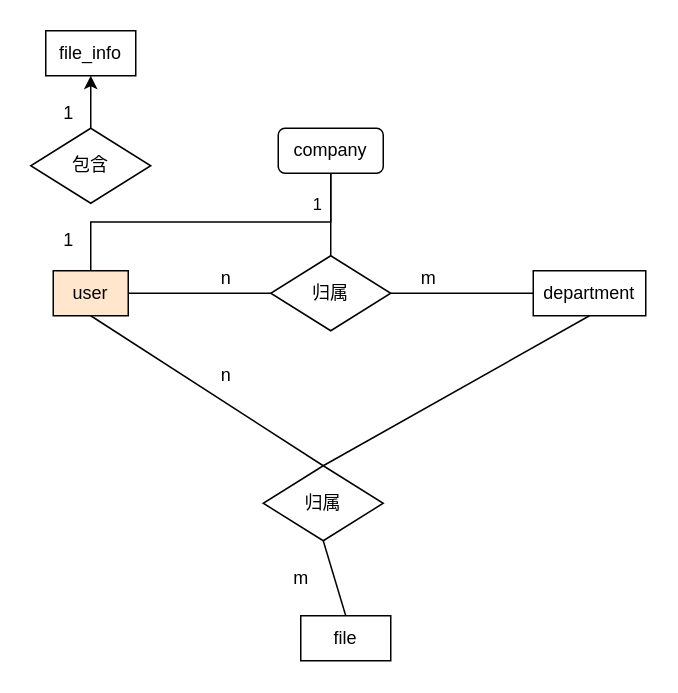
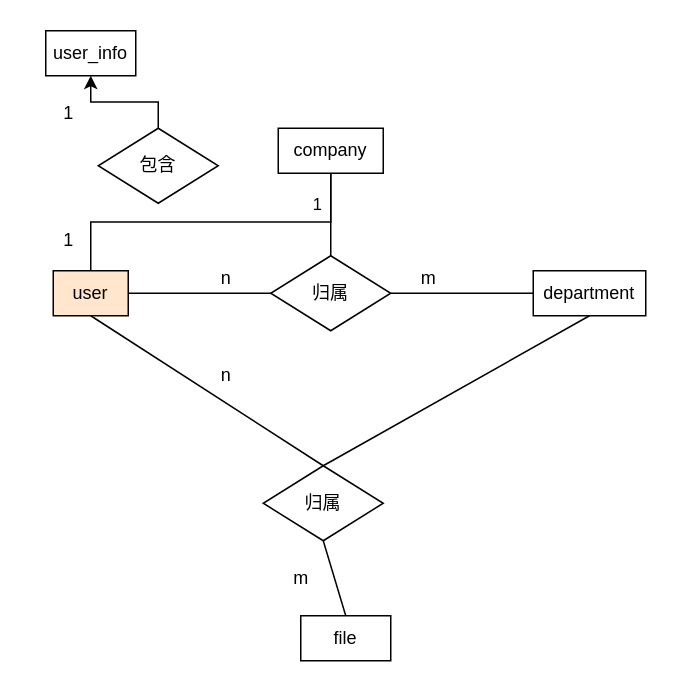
node "file_info": label "file_info" -> "user_info"
node "company": shape rounded rectangle -> rectangle
node "包含": moved (91, 166) -> (158, 166)
